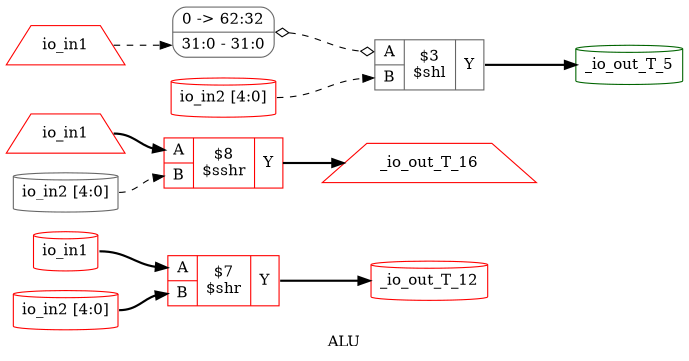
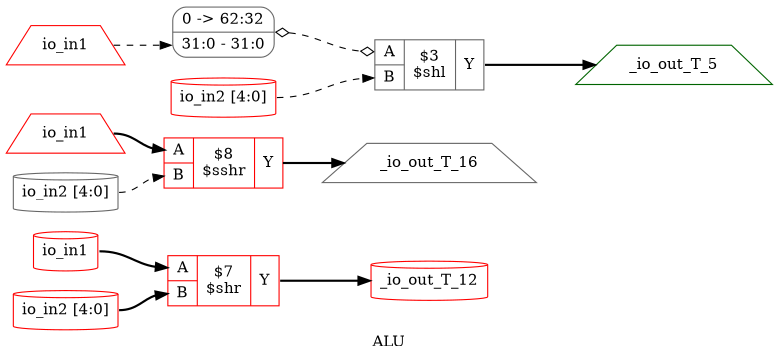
node "_io_out_T_5": shape cylinder -> trapezium
node "_io_out_T_16": color red -> gray40
